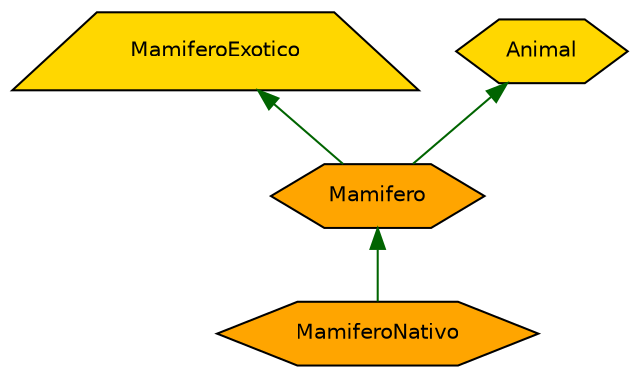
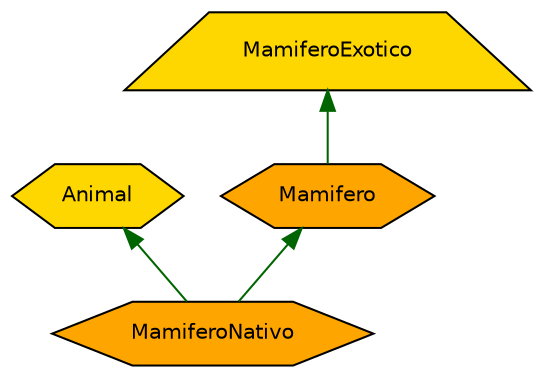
edge "Mamifero" -> "Animal": now "MamiferoNativo" -> "Animal"
